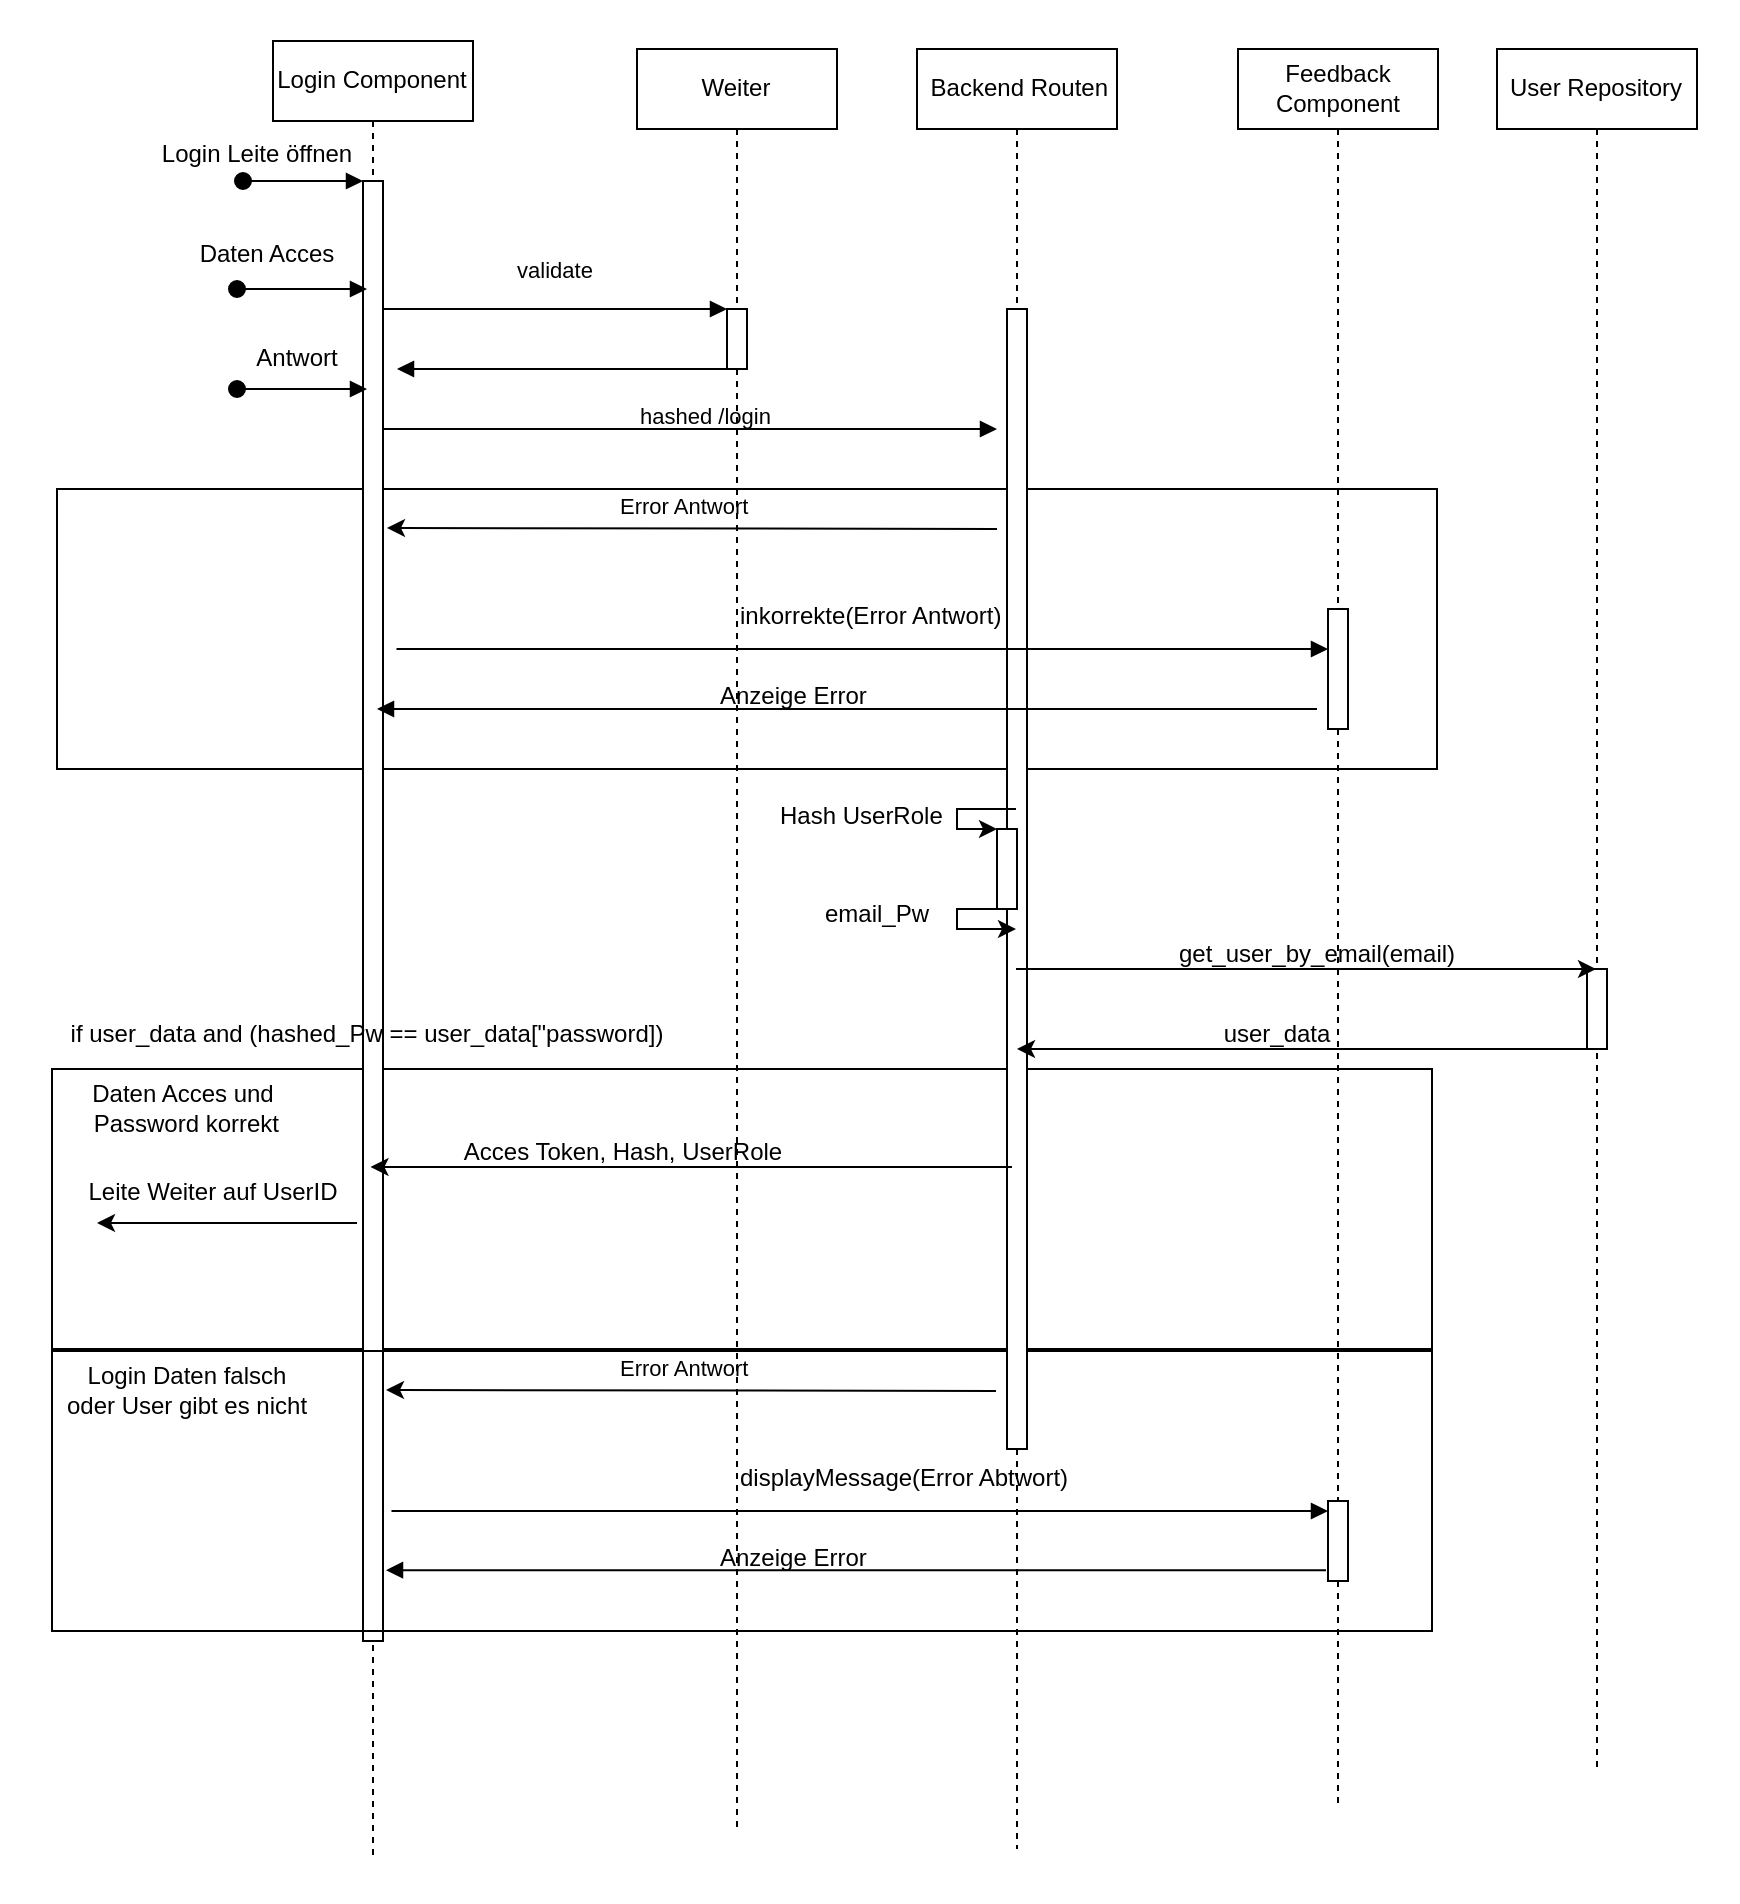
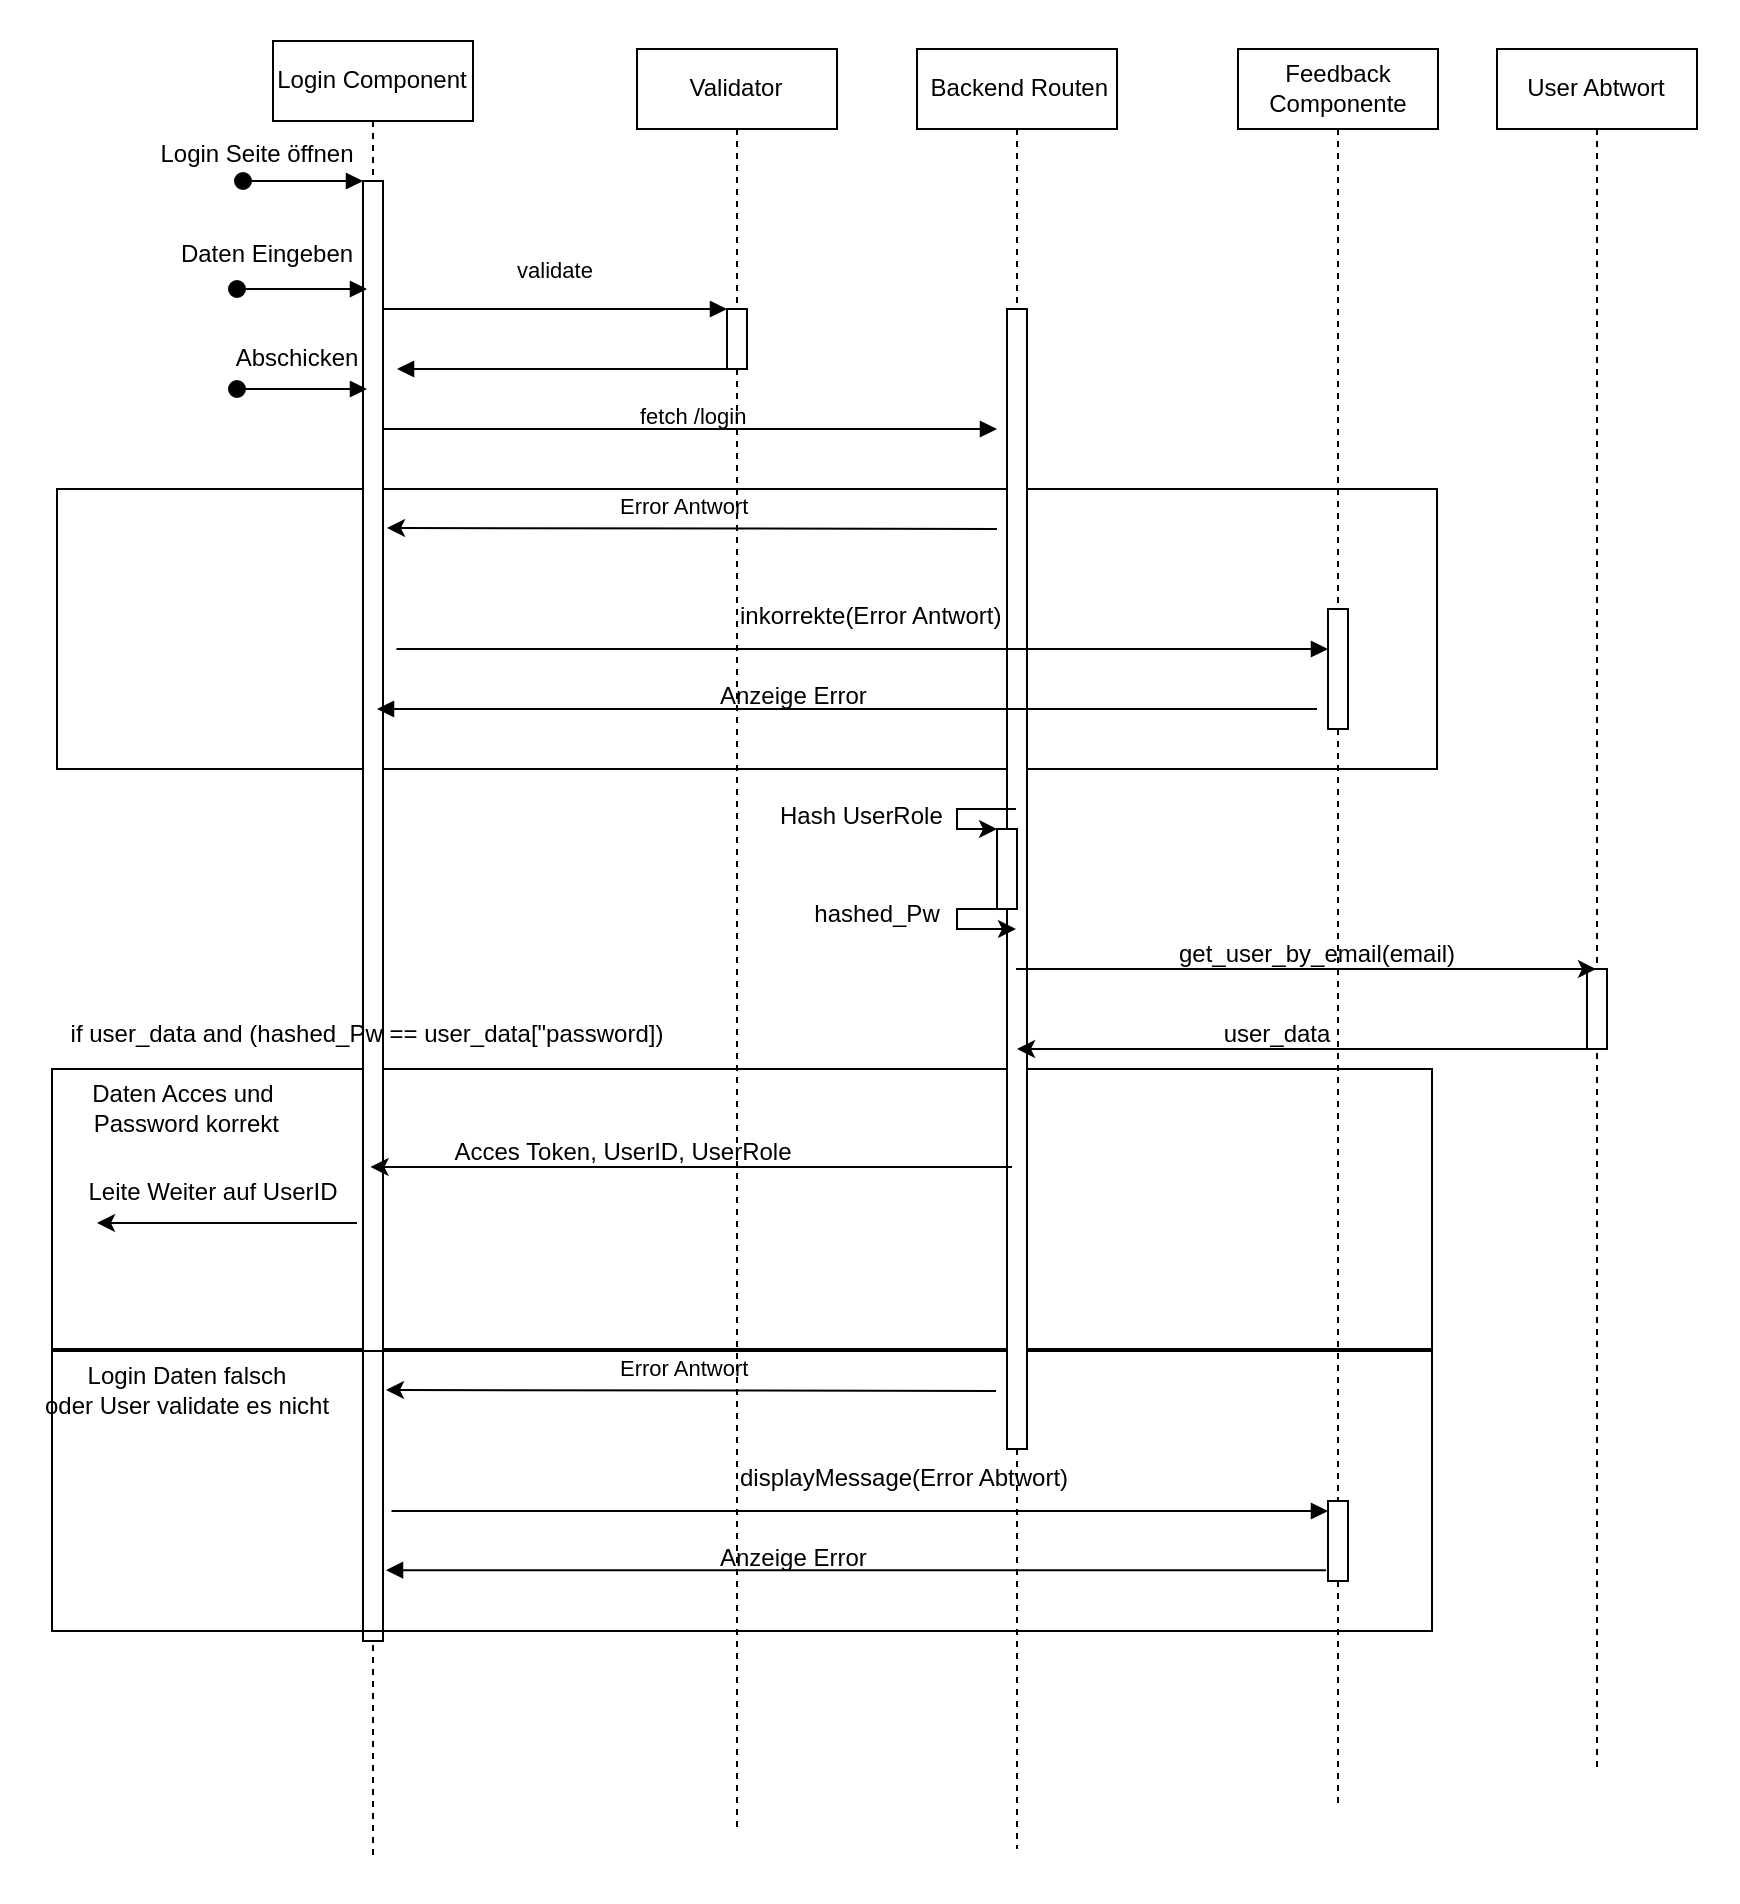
node "Weiter": label "Weiter" -> "Validator"
node "Feedback Component": label "Feedback Component" -> "Feedback Componente"
node "User Repository": label "User Repository" -> "User Abtwort"
node "Login Leite öffnen": label "Login Leite öffnen" -> "Login Seite öffnen"
node "Daten Acces": label "Daten Acces" -> "Daten Eingeben"
node "Antwort": label "Antwort" -> "Abschicken"
node "hashed /login": label "hashed /login" -> "fetch /login"
node "email_Pw": label "email_Pw" -> "hashed_Pw"
node "Acces Token, Hash, UserRole": label "Acces Token, Hash, UserRole" -> "Acces Token, UserID, UserRole"
node "Login Daten falsch oder User gibt es nicht": label "Login Daten falsch oder User gibt es nicht" -> "Login Daten falsch oder User validate es nicht"
